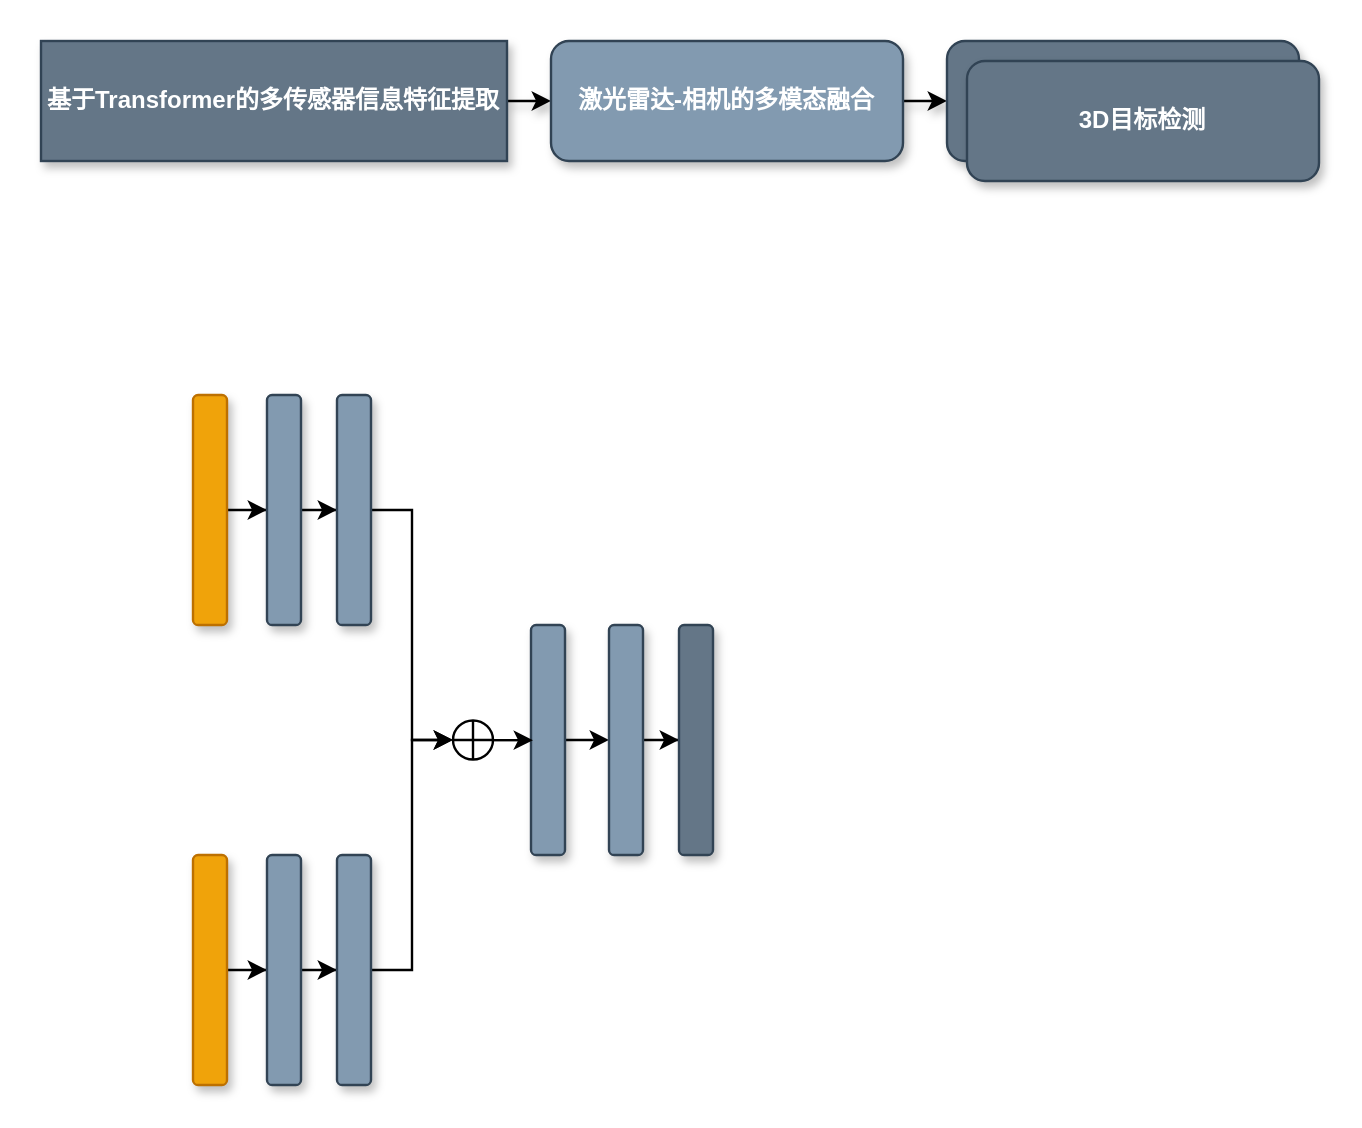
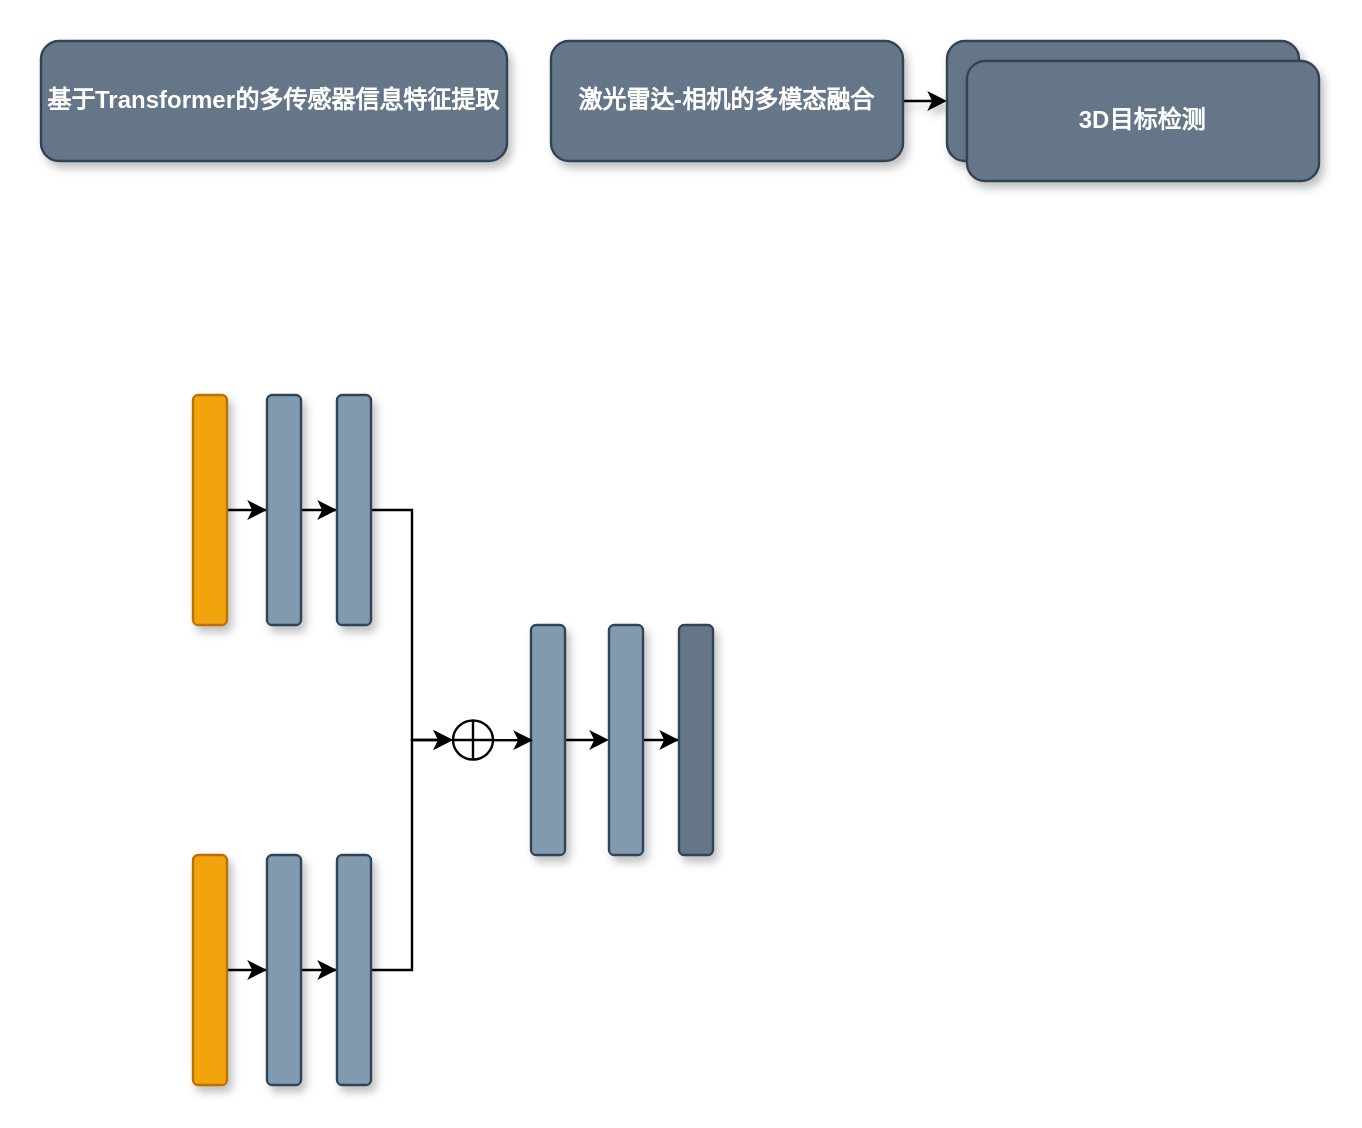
node "基于Transformer的多传感器信息特征提取": shape rectangle -> rounded rectangle
edge "基于Transformer的多传感器信息特征提取" -> "激光雷达-相机的多模态融合": removed
node "激光雷达-相机的多模态融合": fillcolor #829ab0 -> #647687
